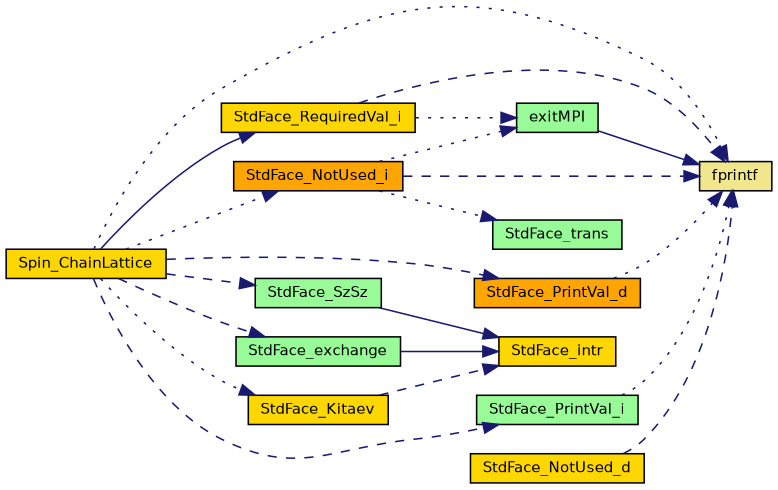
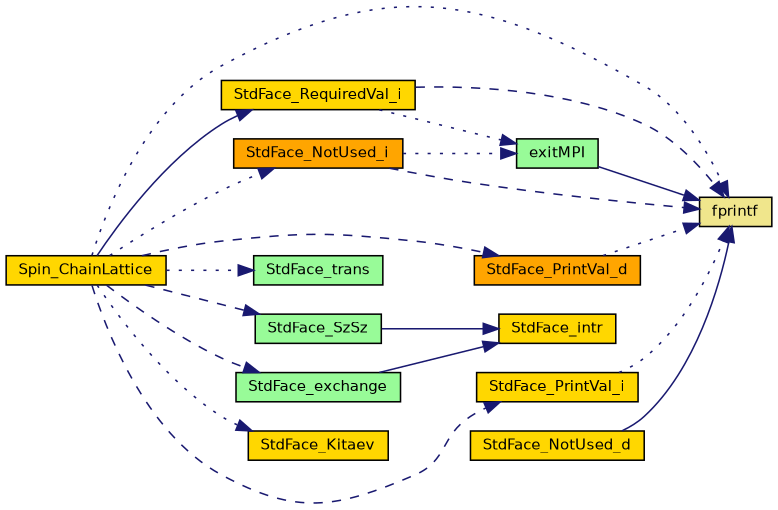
edge "StdFace_NotUsed_i" -> "StdFace_trans": now "Spin_ChainLattice" -> "StdFace_trans"
edge "StdFace_NotUsed_d" -> "fprintf": style dashed -> solid
edge "StdFace_Kitaev" -> "StdFace_intr": removed
node "StdFace_PrintVal_i": fillcolor palegreen -> gold
